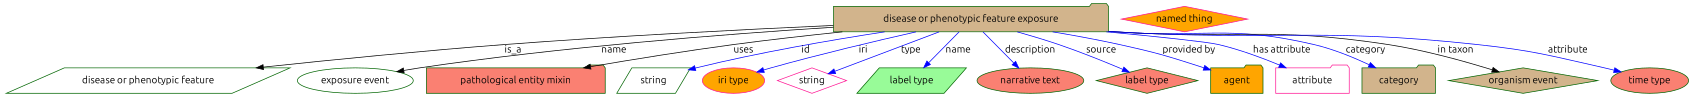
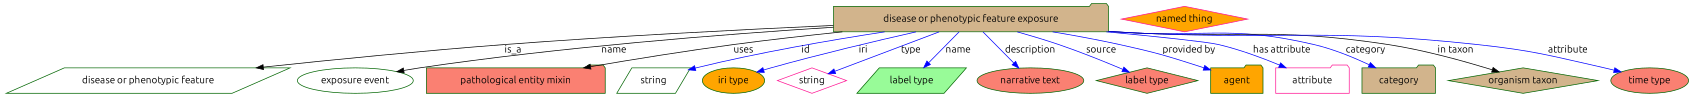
node "iri type": color deeppink -> darkgreen
node "organism event": label "organism event" -> "organism taxon"
